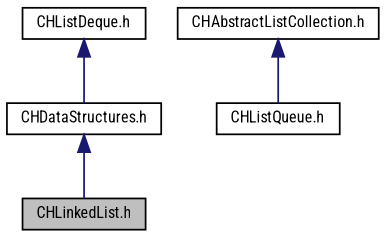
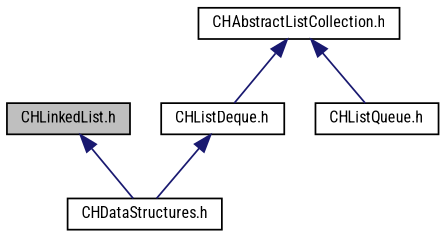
edge "CHListDeque.h" -> "CHAbstractListCollection.h": added
edge "CHLinkedList.h" -> "CHDataStructures.h": reversed
